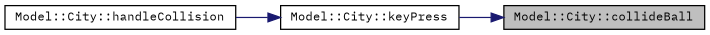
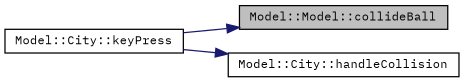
edge "Model::City::handleCollision" -> "Model::City::keyPress": reversed
node "Model::City::collideBall": label "Model::City::collideBall" -> "Model::Model::collideBall"
